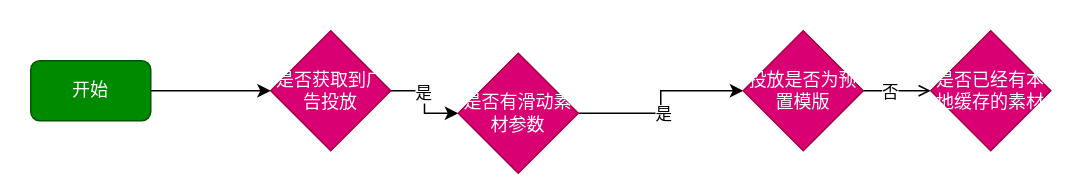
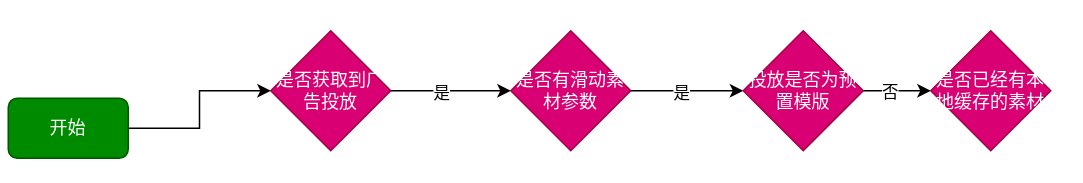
node "开始": moved (91, 91) -> (68, 128)
edge "投放是否为预置模版" -> "是否已经有本地缓存的素材": arrowhead open -> classic
node "是否有滑动素材参数": moved (518, 113) -> (571, 91)
